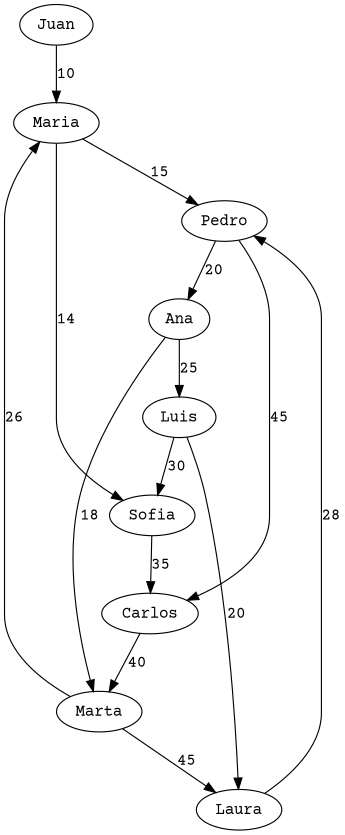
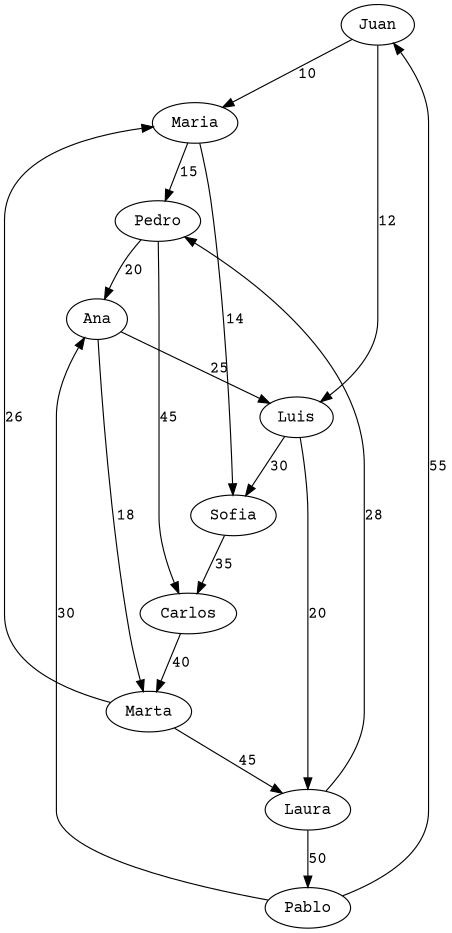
edge "Juan" -> "Luis": added, label "12"
node "Pablo": added
